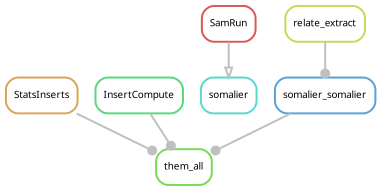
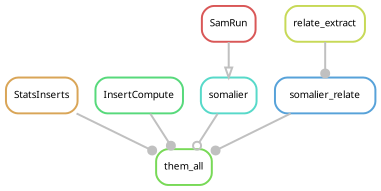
node "somalier_somalier": label "somalier_somalier" -> "somalier_relate"
edge "somalier" -> "them_all": added
